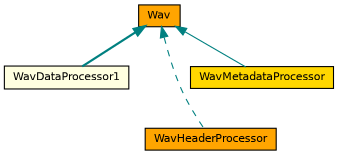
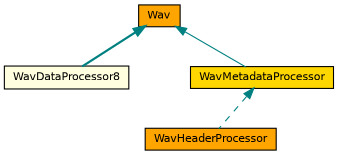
node "WavDataProcessor1": label "WavDataProcessor1" -> "WavDataProcessor8"
edge "WavHeaderProcessor" -> "Wav": now "WavHeaderProcessor" -> "WavMetadataProcessor"
